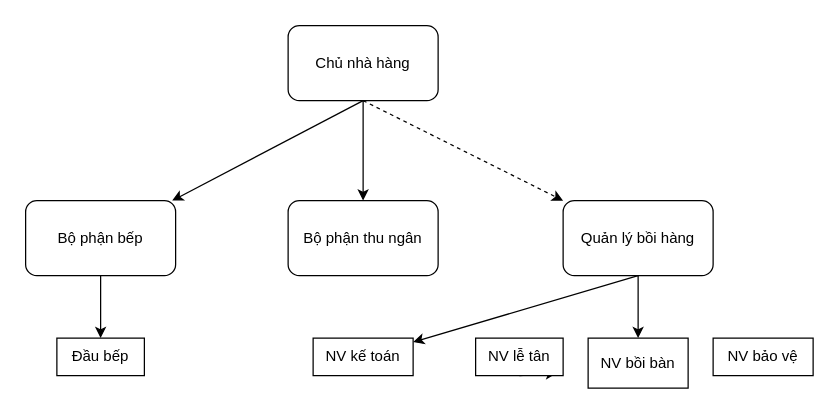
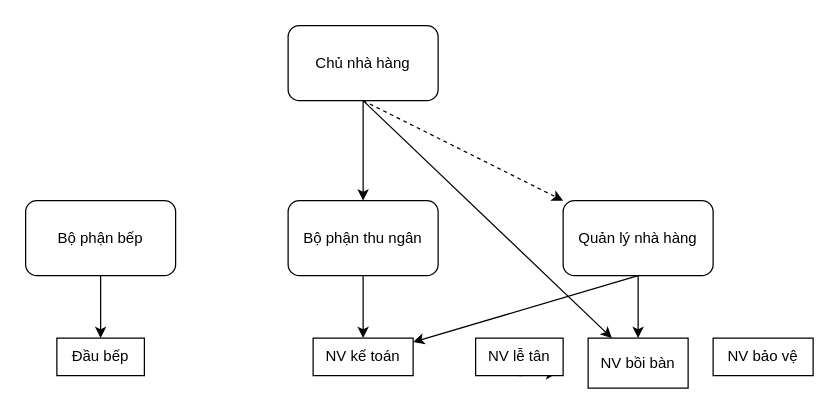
edge "Chủ nhà hàng" -> "Bộ phận bếp": now "Chủ nhà hàng" -> "NV bồi bàn"
node "Quản lý bồi hàng": label "Quản lý bồi hàng" -> "Quản lý nhà hàng"
edge "Bộ phận thu ngân" -> "NV kế toán": added
